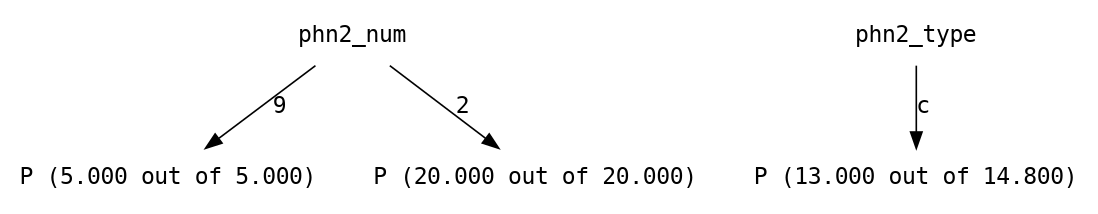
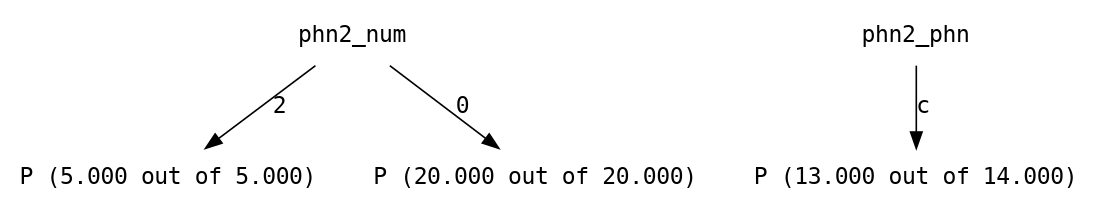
node "phn2_type": label "phn2_type" -> "phn2_phn"
edge "phn2_num" -> "P (5.000 out of 5.000)": label "9" -> "2"
edge "phn2_num" -> "P (20.000 out of 20.000)": label "2" -> "0"
node "P (13.000 out of 14.800)": label "P (13.000 out of 14.800)" -> "P (13.000 out of 14.000)"
